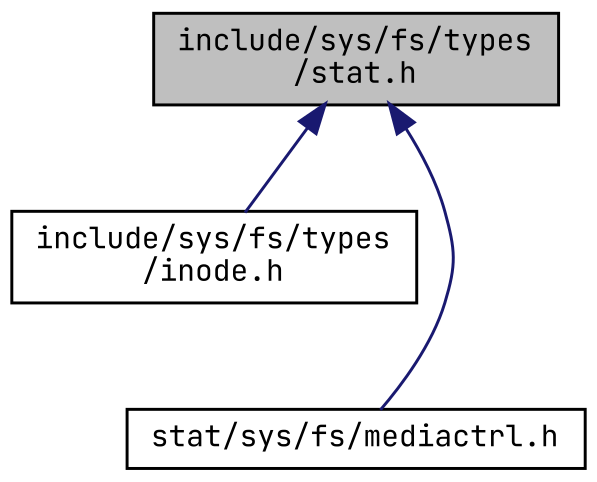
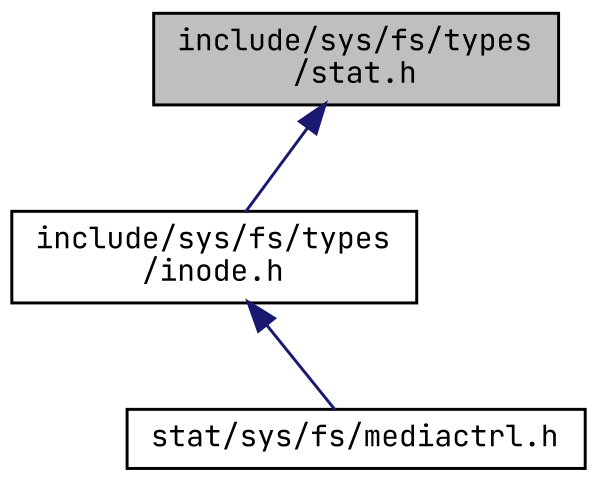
edge "stat/sys/fs/mediactrl.h" -> "include/sys/fs/types /stat.h": now "stat/sys/fs/mediactrl.h" -> "include/sys/fs/types /inode.h"
